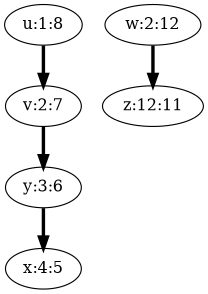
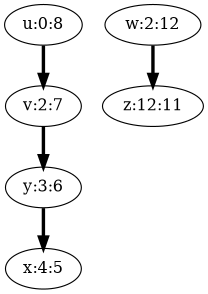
node "u:1:8": label "u:1:8" -> "u:0:8"
